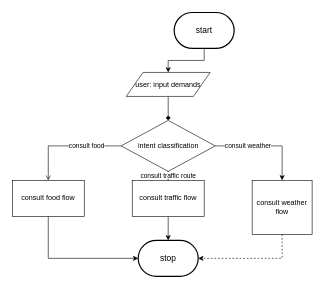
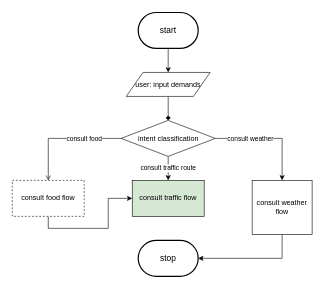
node "start": moved (204, 30) -> (168, 30)
node "intent classification": size 94x51 -> 94x36
node "consult food flow": style solid -> dashed
node "consult traffic flow": fillcolor #ffffff -> #d5e8d4
edge "consult food flow" -> "stop": now "consult food flow" -> "consult traffic flow"
edge "consult traffic flow" -> "stop": removed
edge "consult weather flow" -> "stop": style dashed -> solid
